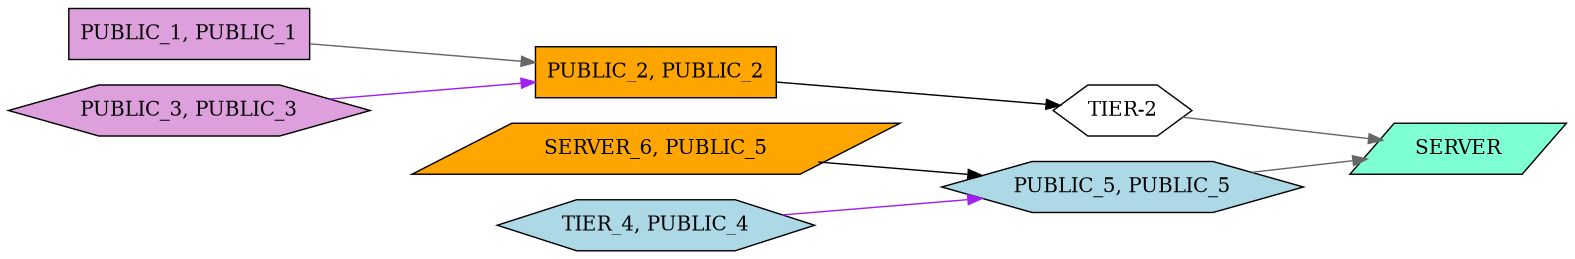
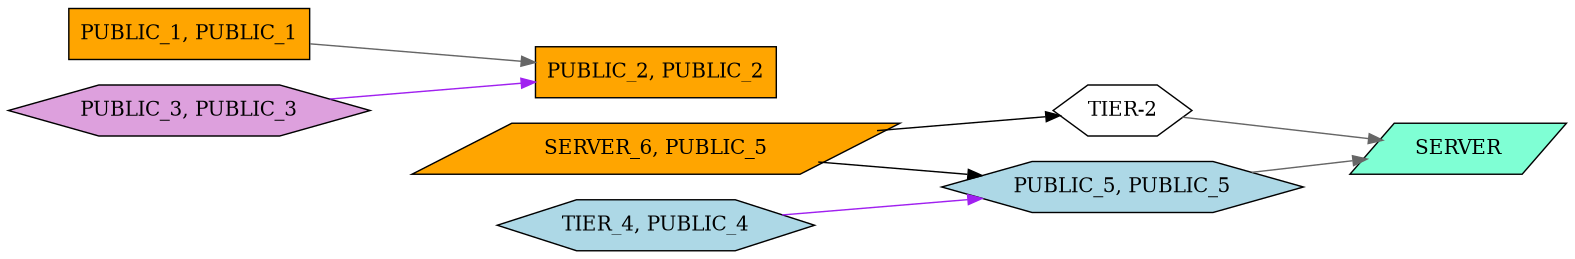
node "PUBLIC_1, PUBLIC_1": fillcolor plum -> orange
edge "PUBLIC_2, PUBLIC_2" -> "TIER-2": now "SERVER_6, PUBLIC_5" -> "TIER-2"
